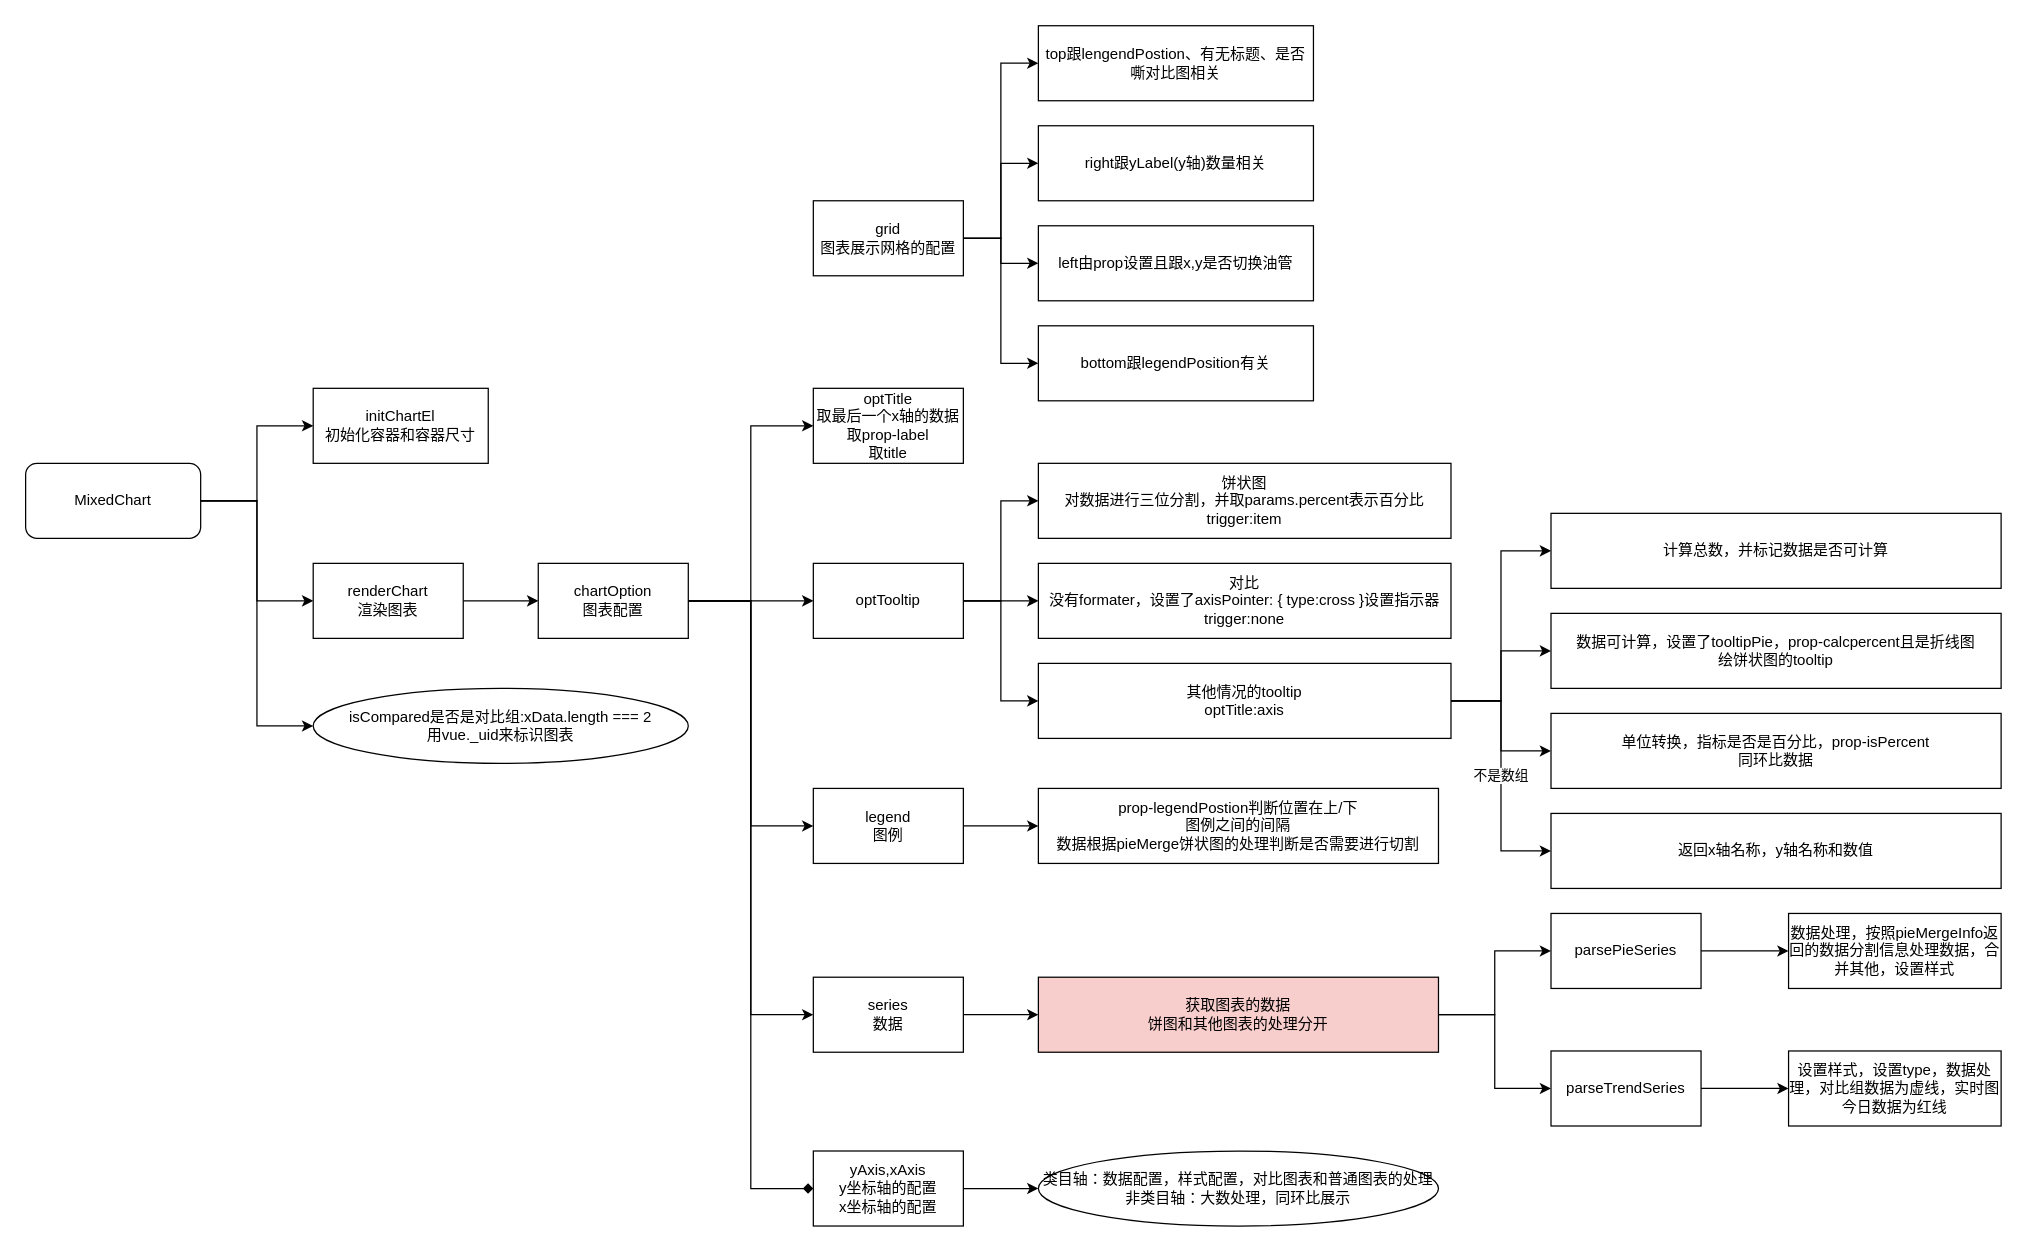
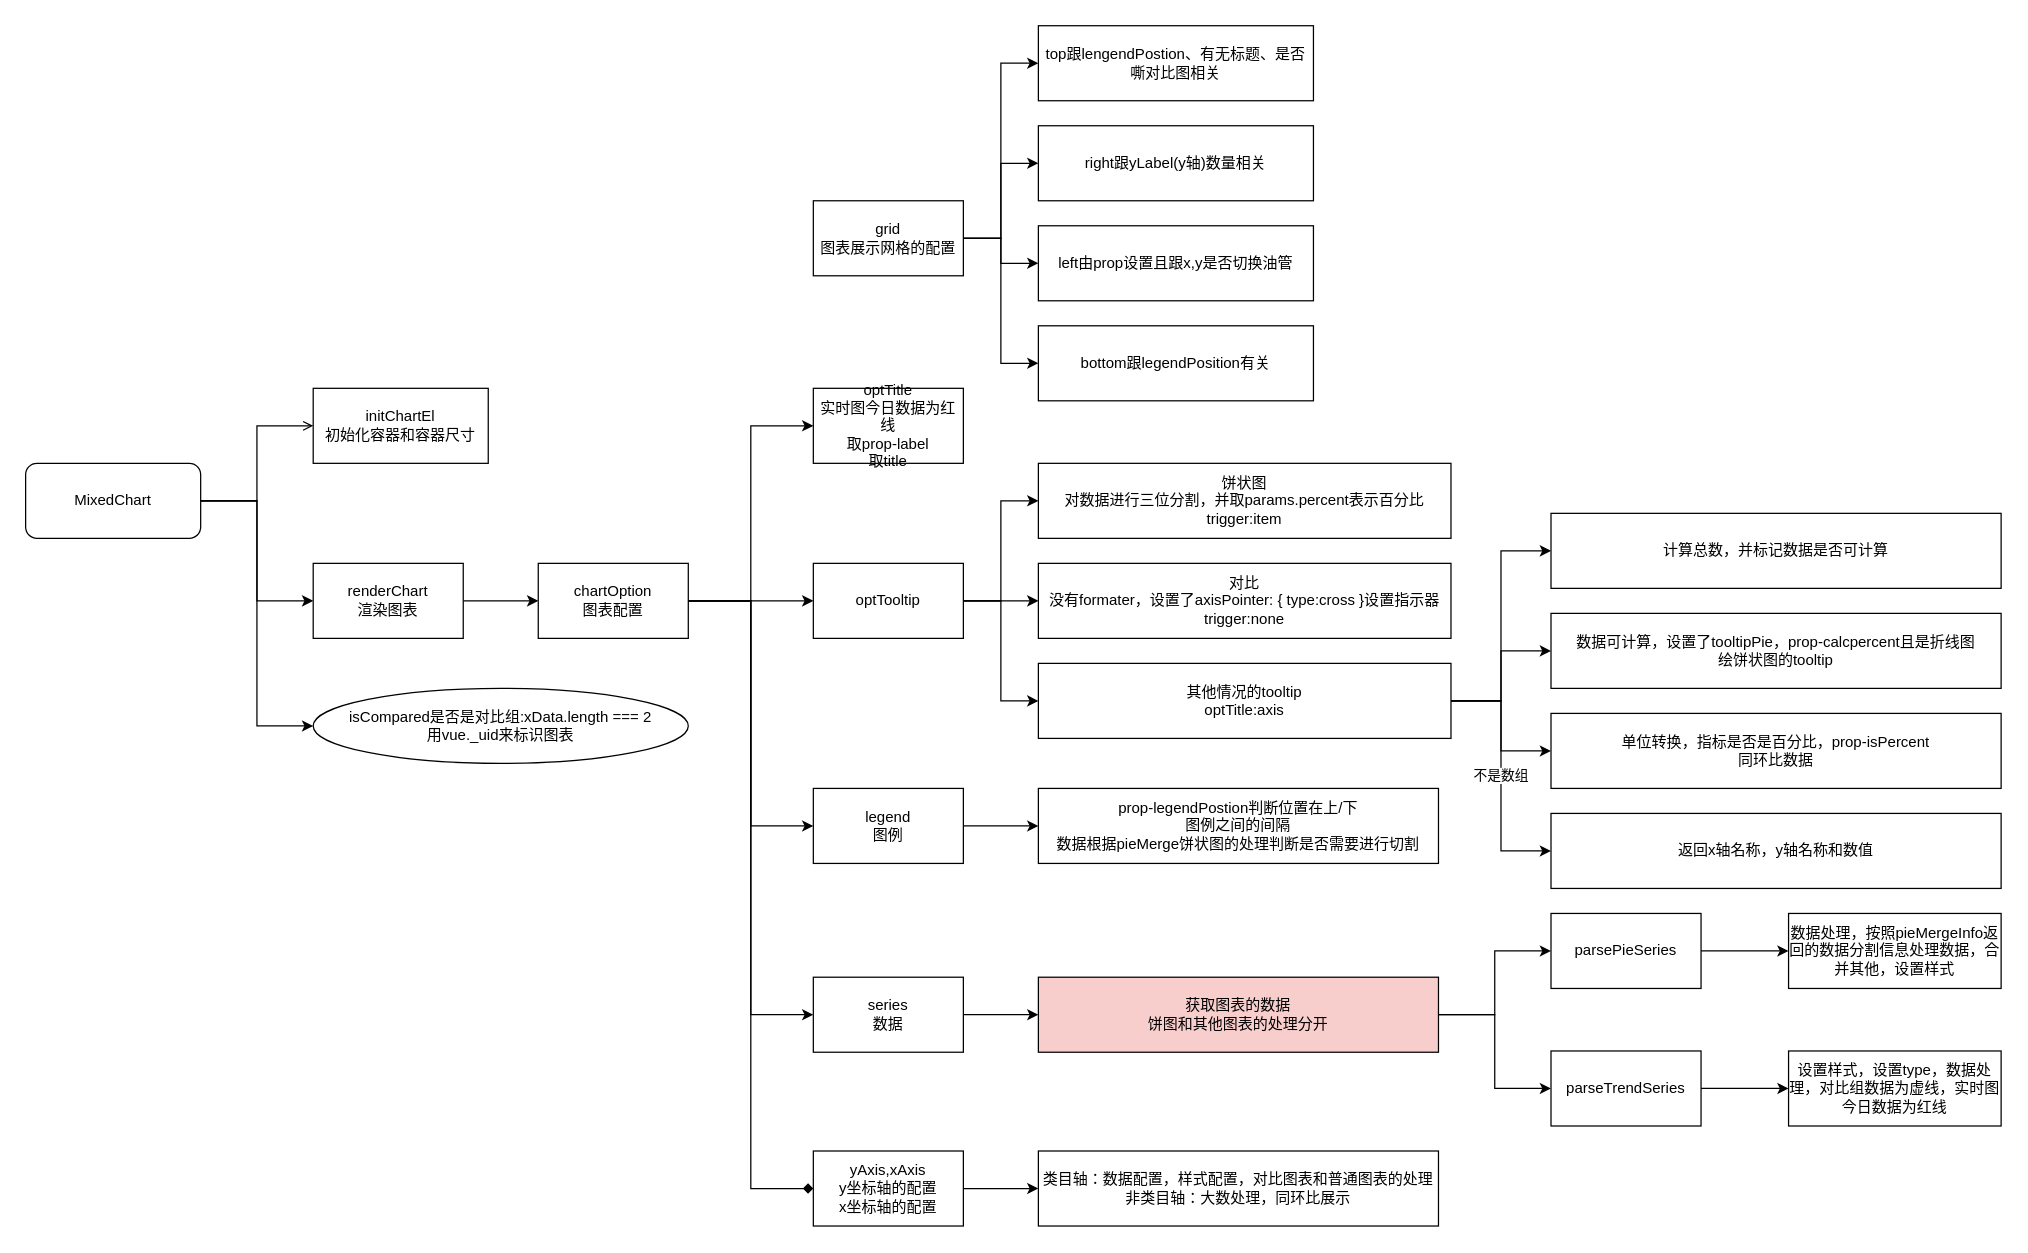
edge "MixedChart" -> "initChartEl 初始化容器和容器尺寸": arrowhead classic -> open
node "optTitle 取最后一个x轴的数据 取prop-label 取title": label "optTitle 取最后一个x轴的数据 取prop-label 取title" -> "optTitle 实时图今日数据为红线 取prop-label 取title"
node "类目轴：数据配置，样式配置，对比图表和普通图表的处理 非类目轴：大数处理，同环比展示": shape ellipse -> rectangle
